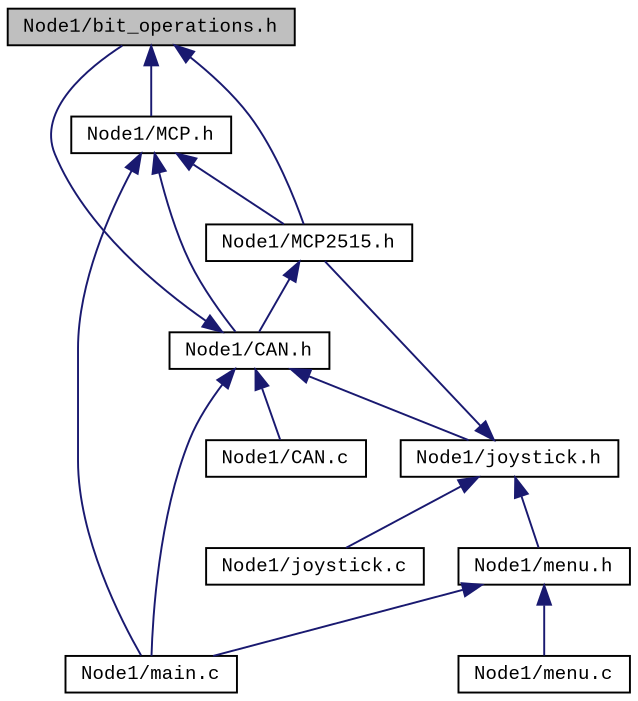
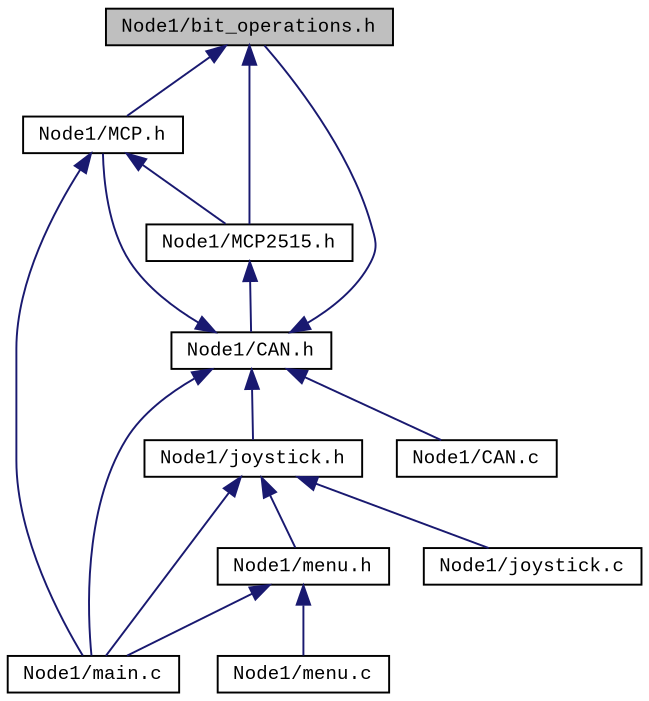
edge "Node1/CAN.h" -> "Node1/MCP.h": reversed
edge "Node1/MCP2515.h" -> "Node1/joystick.h": now "Node1/main.c" -> "Node1/joystick.h"
